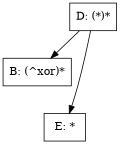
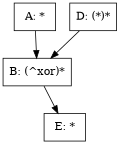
node "A: *": added
edge "D: (*)*" -> "E: *": now "B: (^xor)*" -> "E: *"
